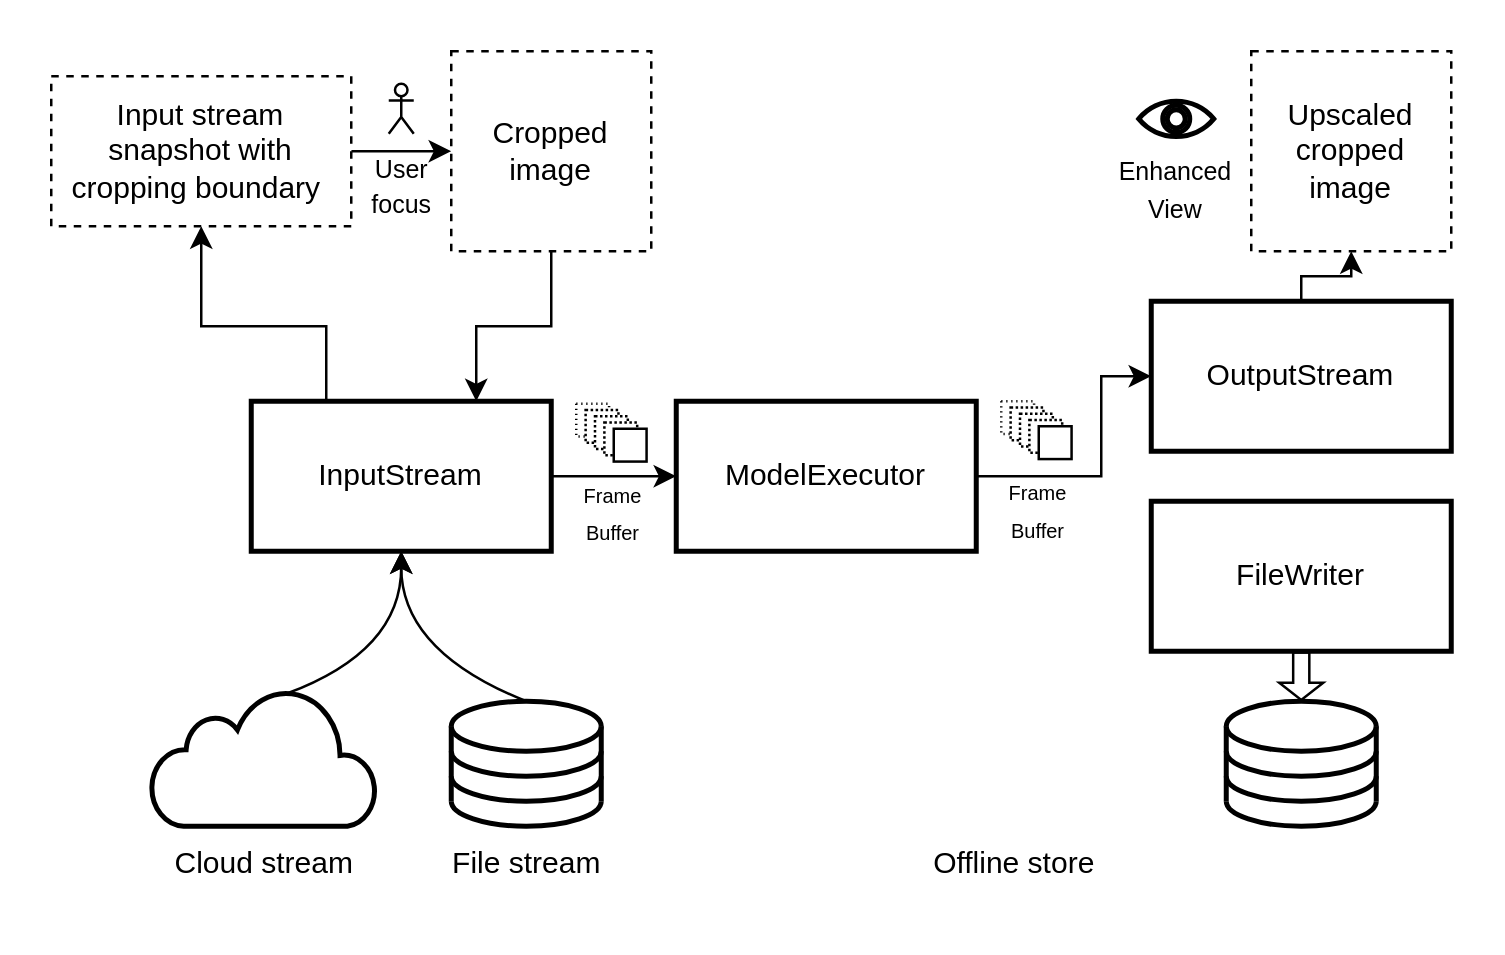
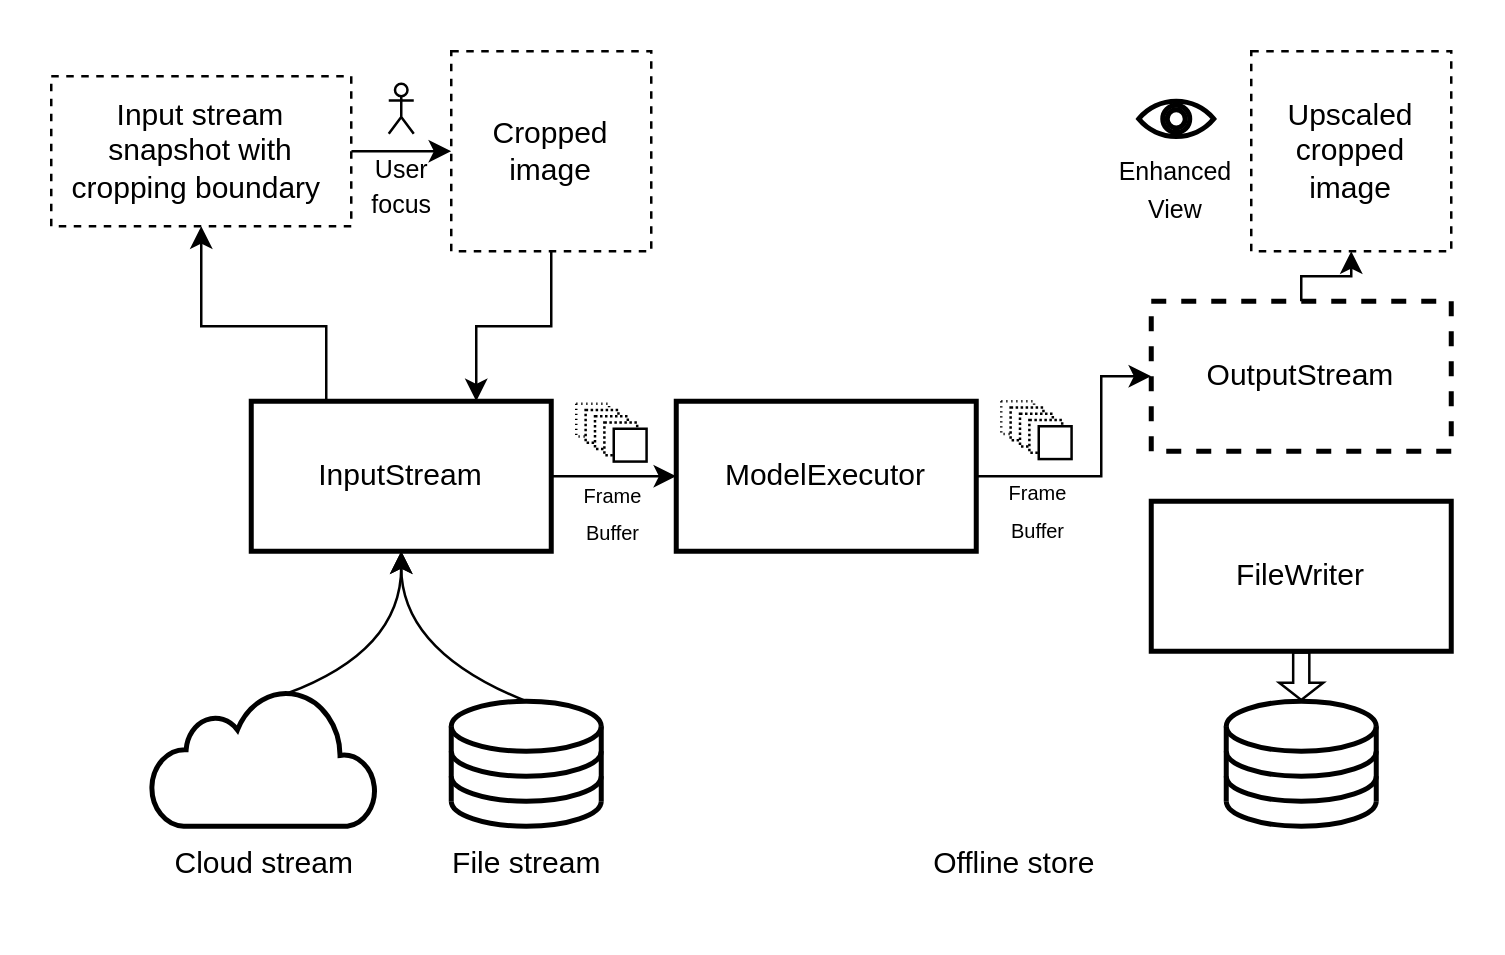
node "OutputStream": style solid -> dashed
